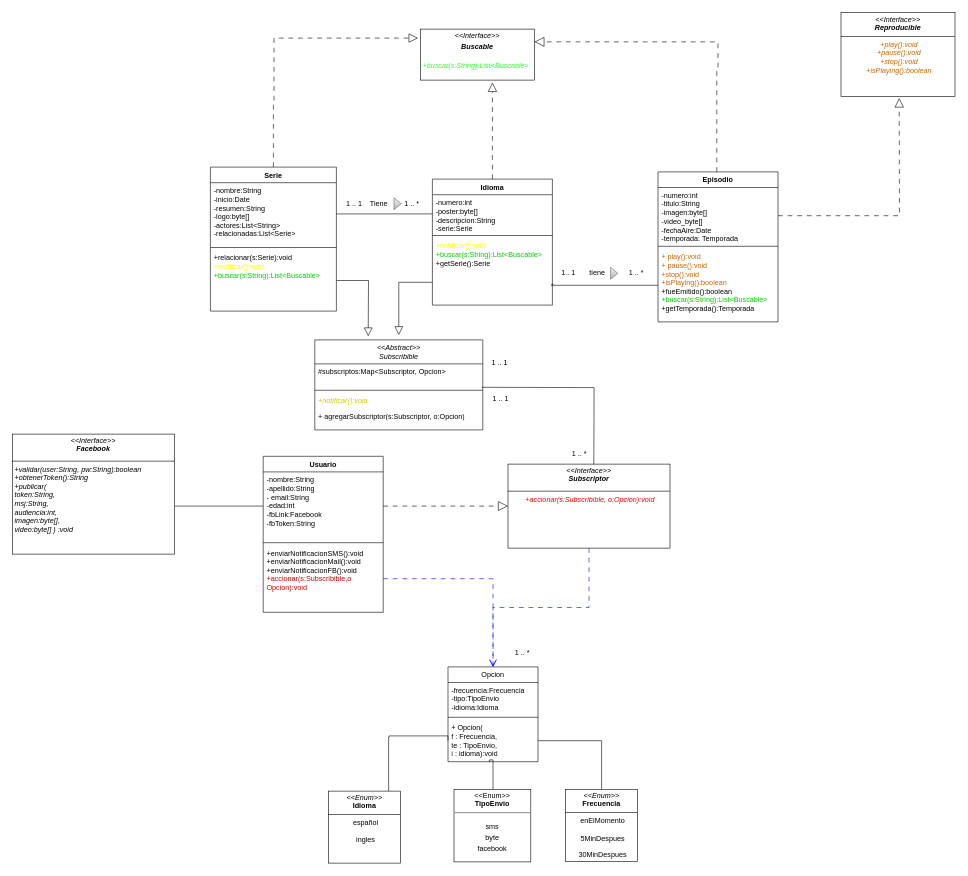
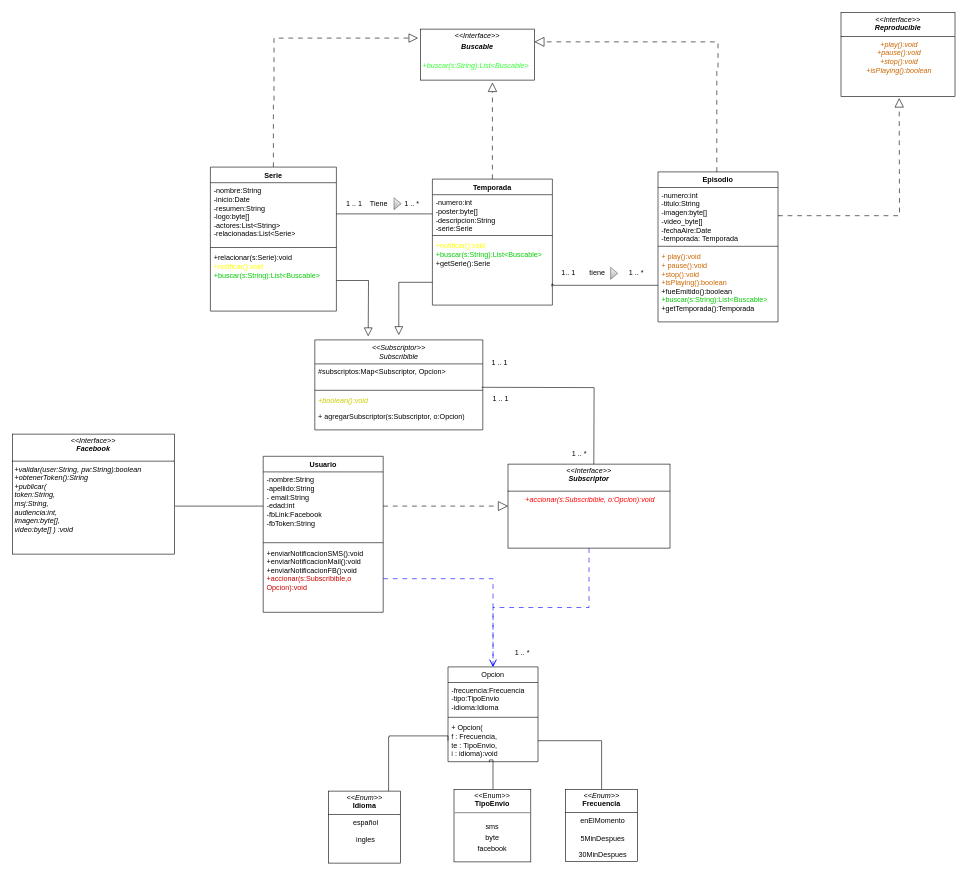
node "Idioma": label "Idioma" -> "Temporada"
node "<<Abstract>> Subscribible": label "<<Abstract>> Subscribible" -> "<<Subscriptor>> Subscribible"
node "+notificar():void": label "+notificar():void" -> "+boolean():void"
